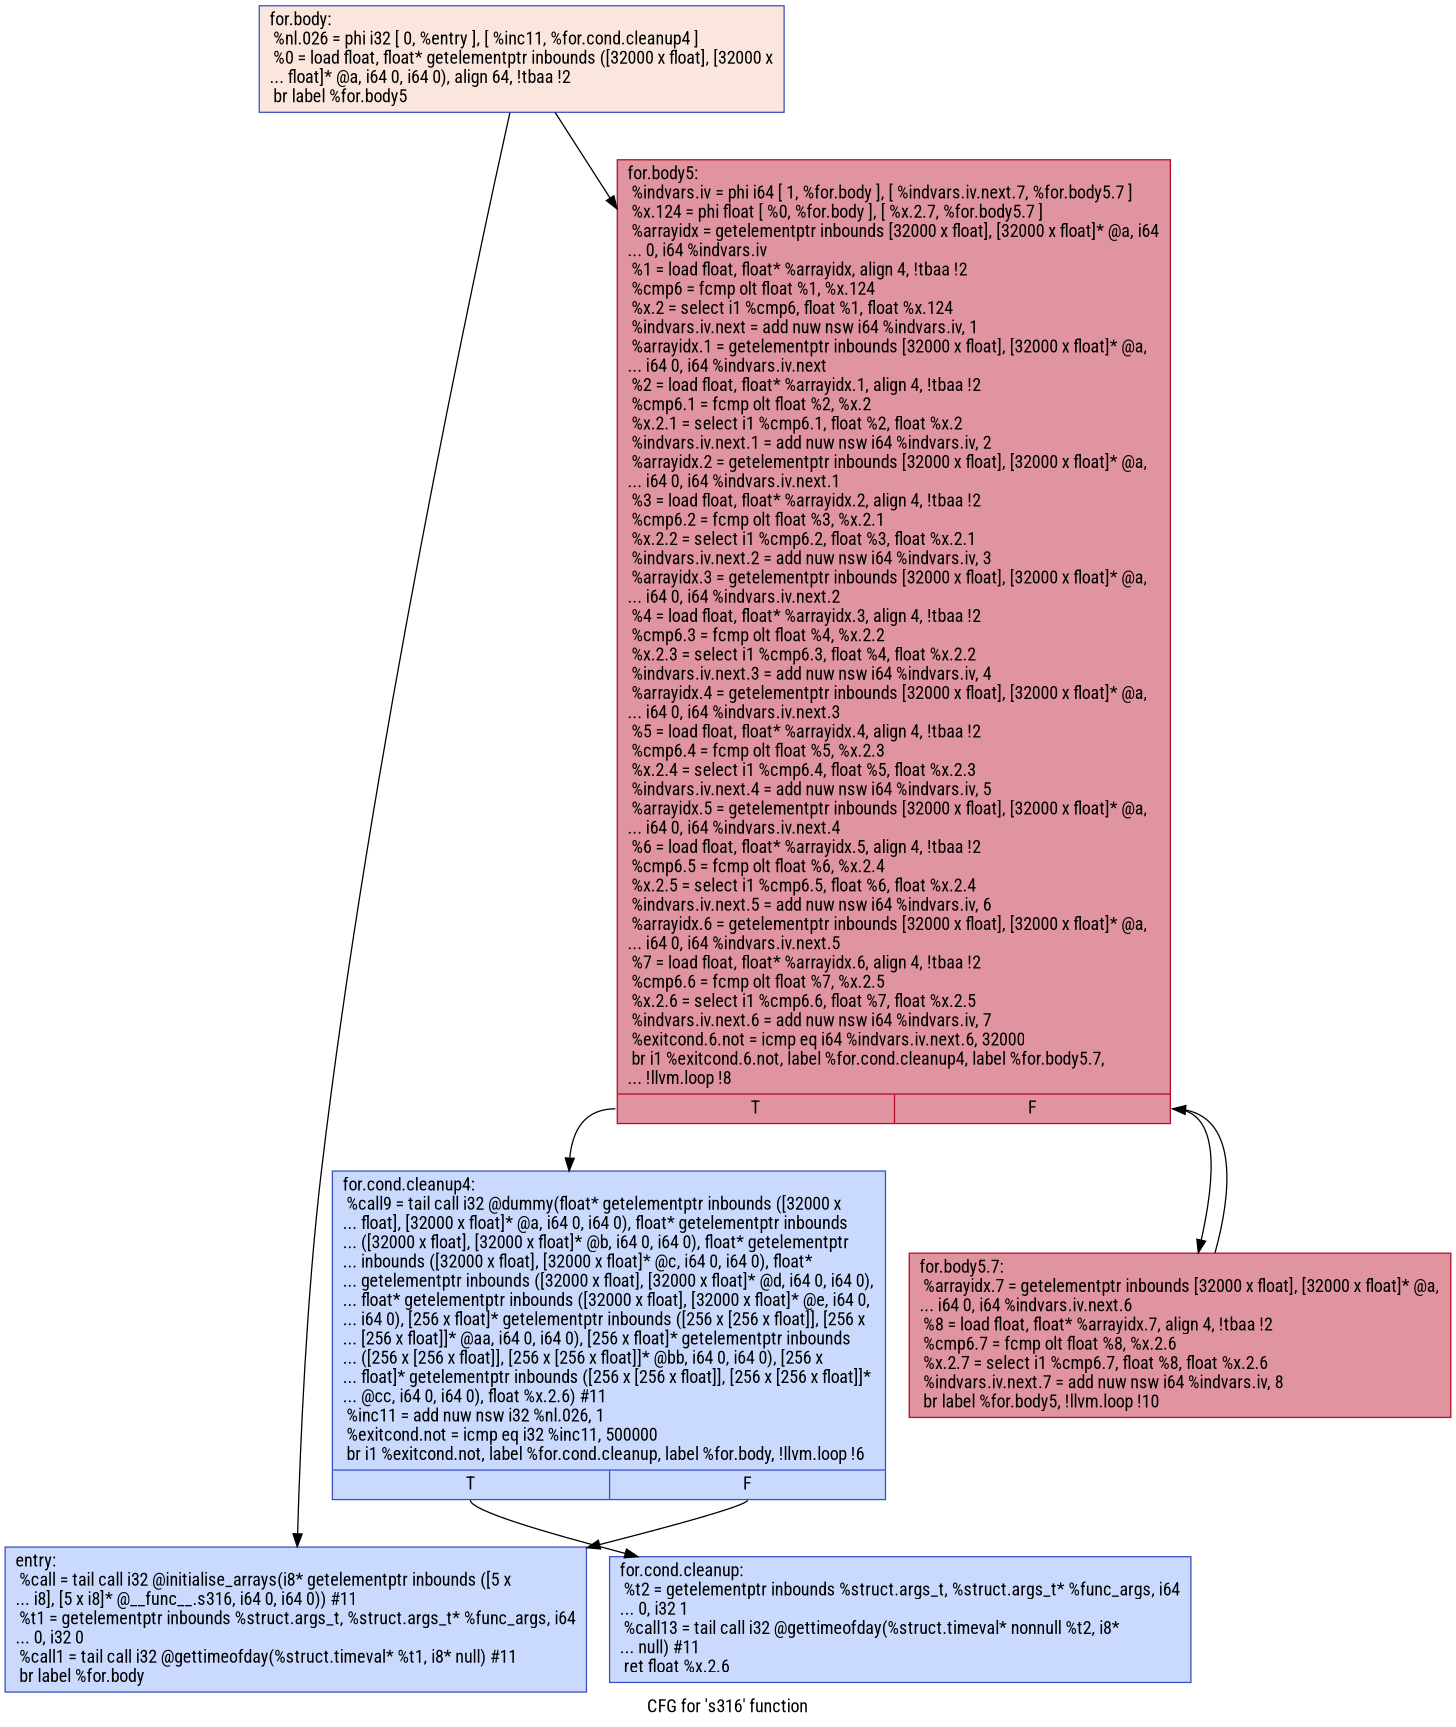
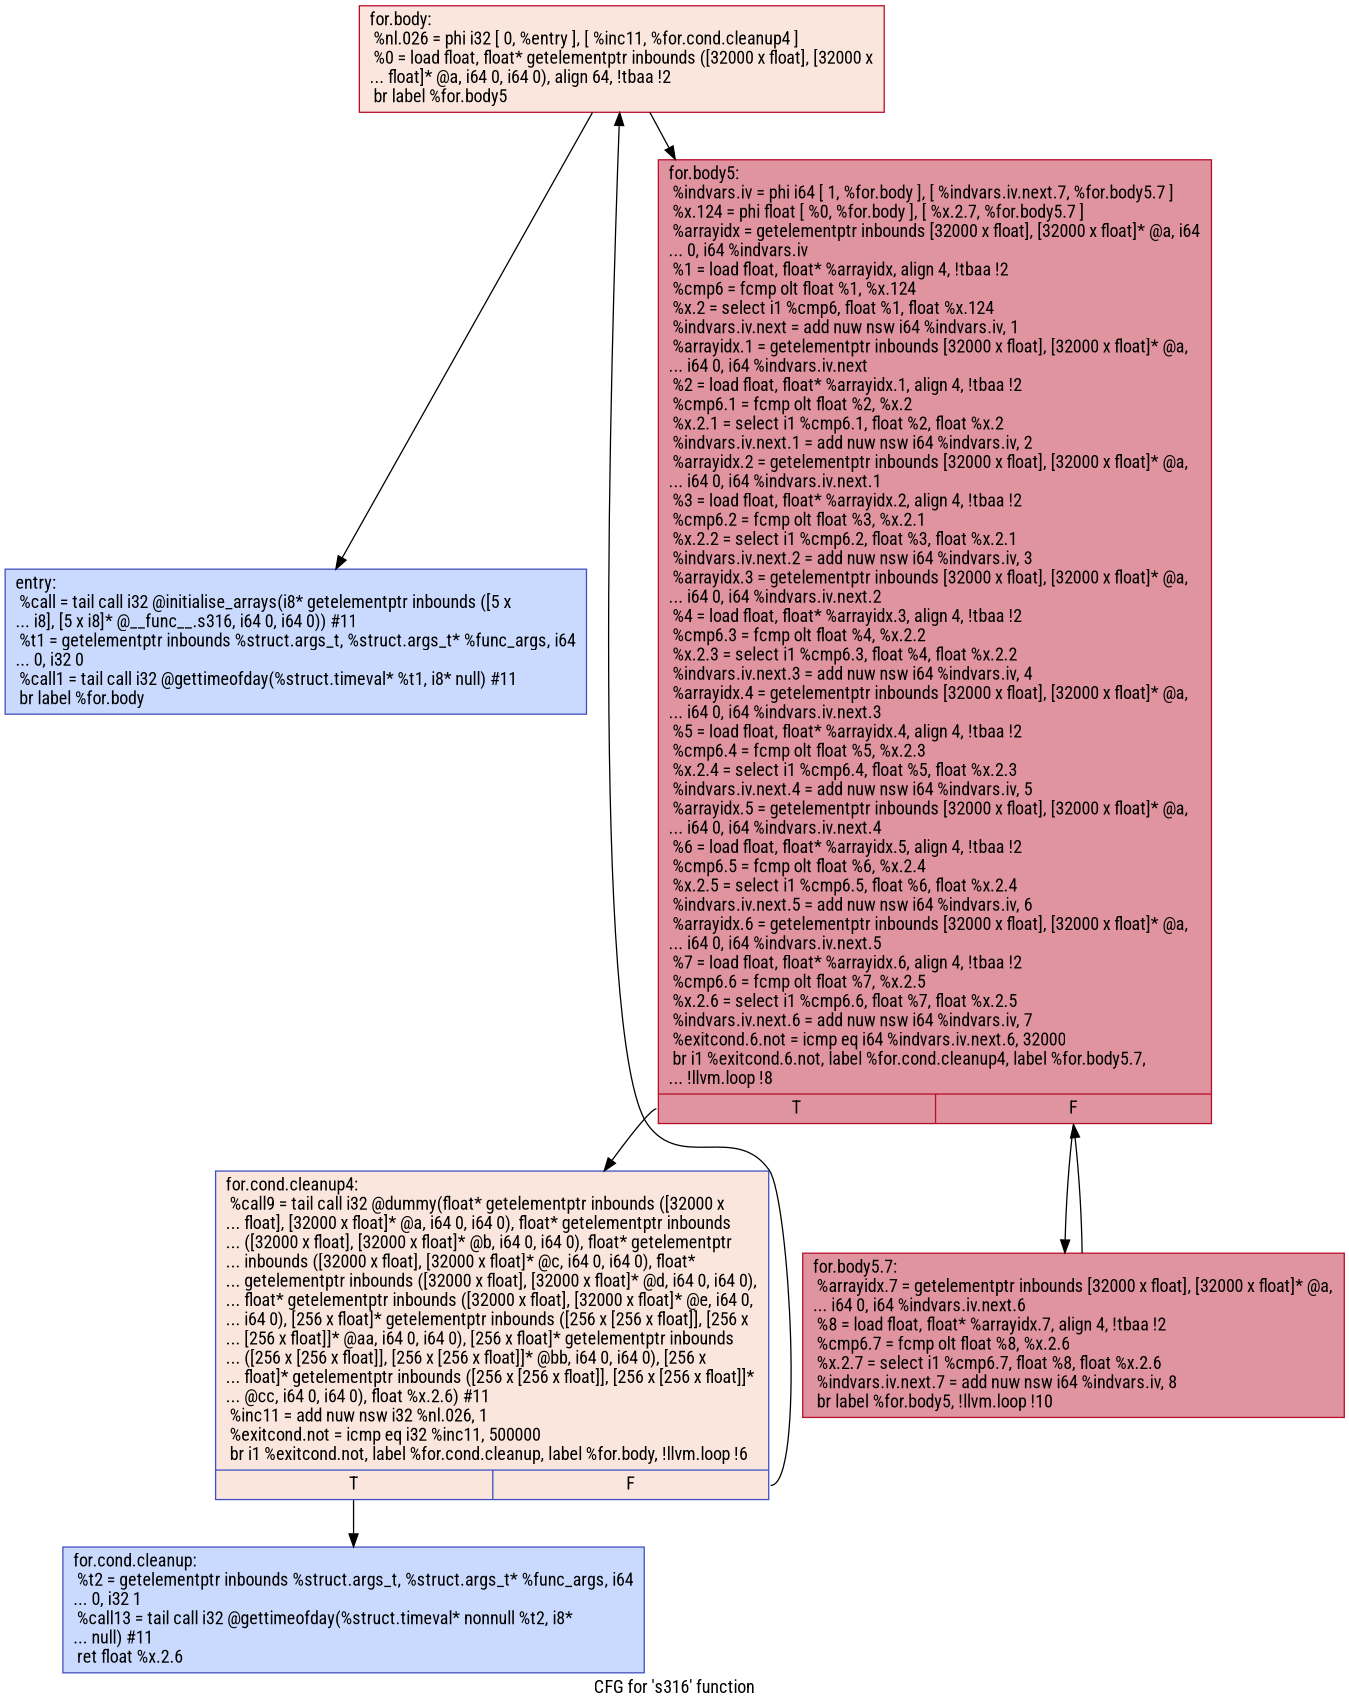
node "for.body:": color #3d50c3ff -> #b70d28ff
node "for.cond.cleanup4:": fillcolor #88abfd70 -> #f3c7b170
edge "for.cond.cleanup4:" -> "entry:": now "for.cond.cleanup4:" -> "for.body:"
